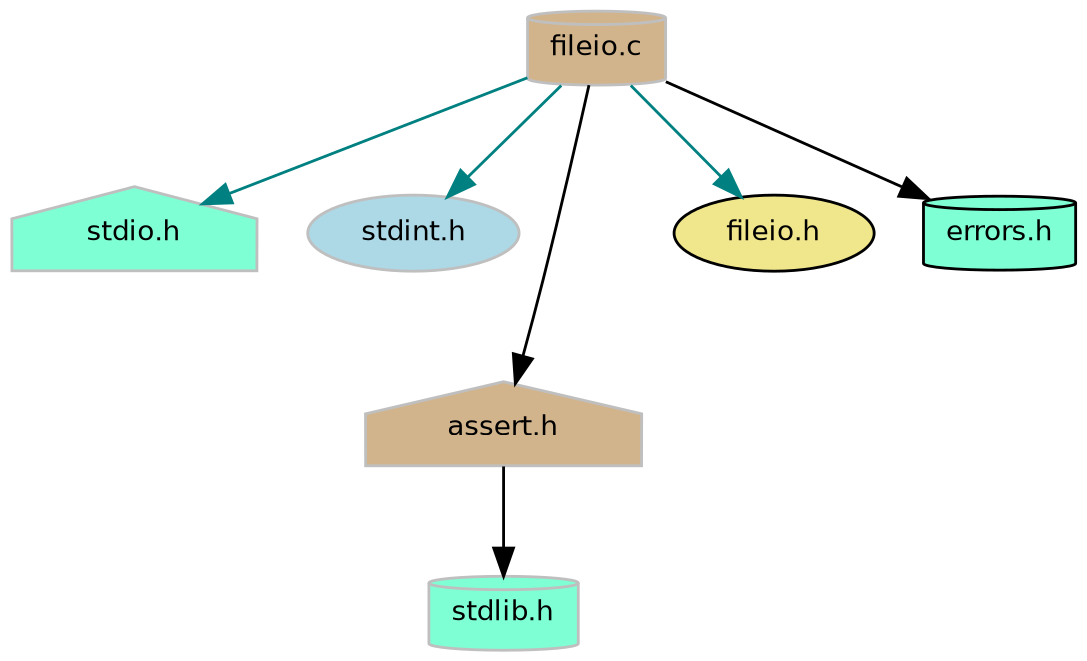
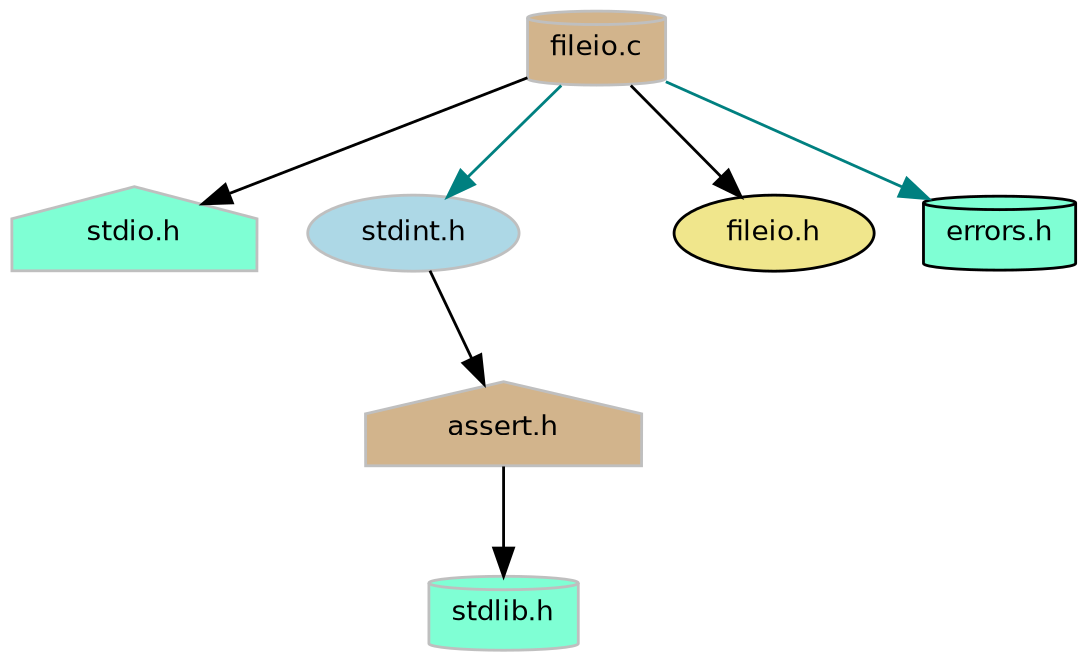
edge "fileio.c" -> "fileio.h": color teal -> black
edge "fileio.c" -> "errors.h": color black -> teal
edge "fileio.c" -> "stdio.h": color teal -> black
edge "fileio.c" -> "assert.h": now "stdint.h" -> "assert.h"
